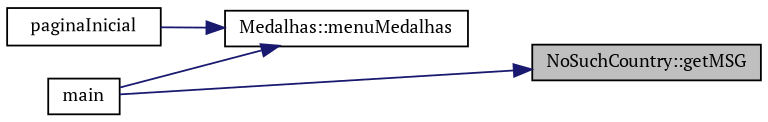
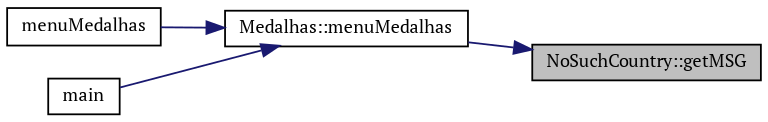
node "paginaInicial": label "paginaInicial" -> "menuMedalhas"
edge "main" -> "NoSuchCountry::getMSG": now "Medalhas::menuMedalhas" -> "NoSuchCountry::getMSG"
